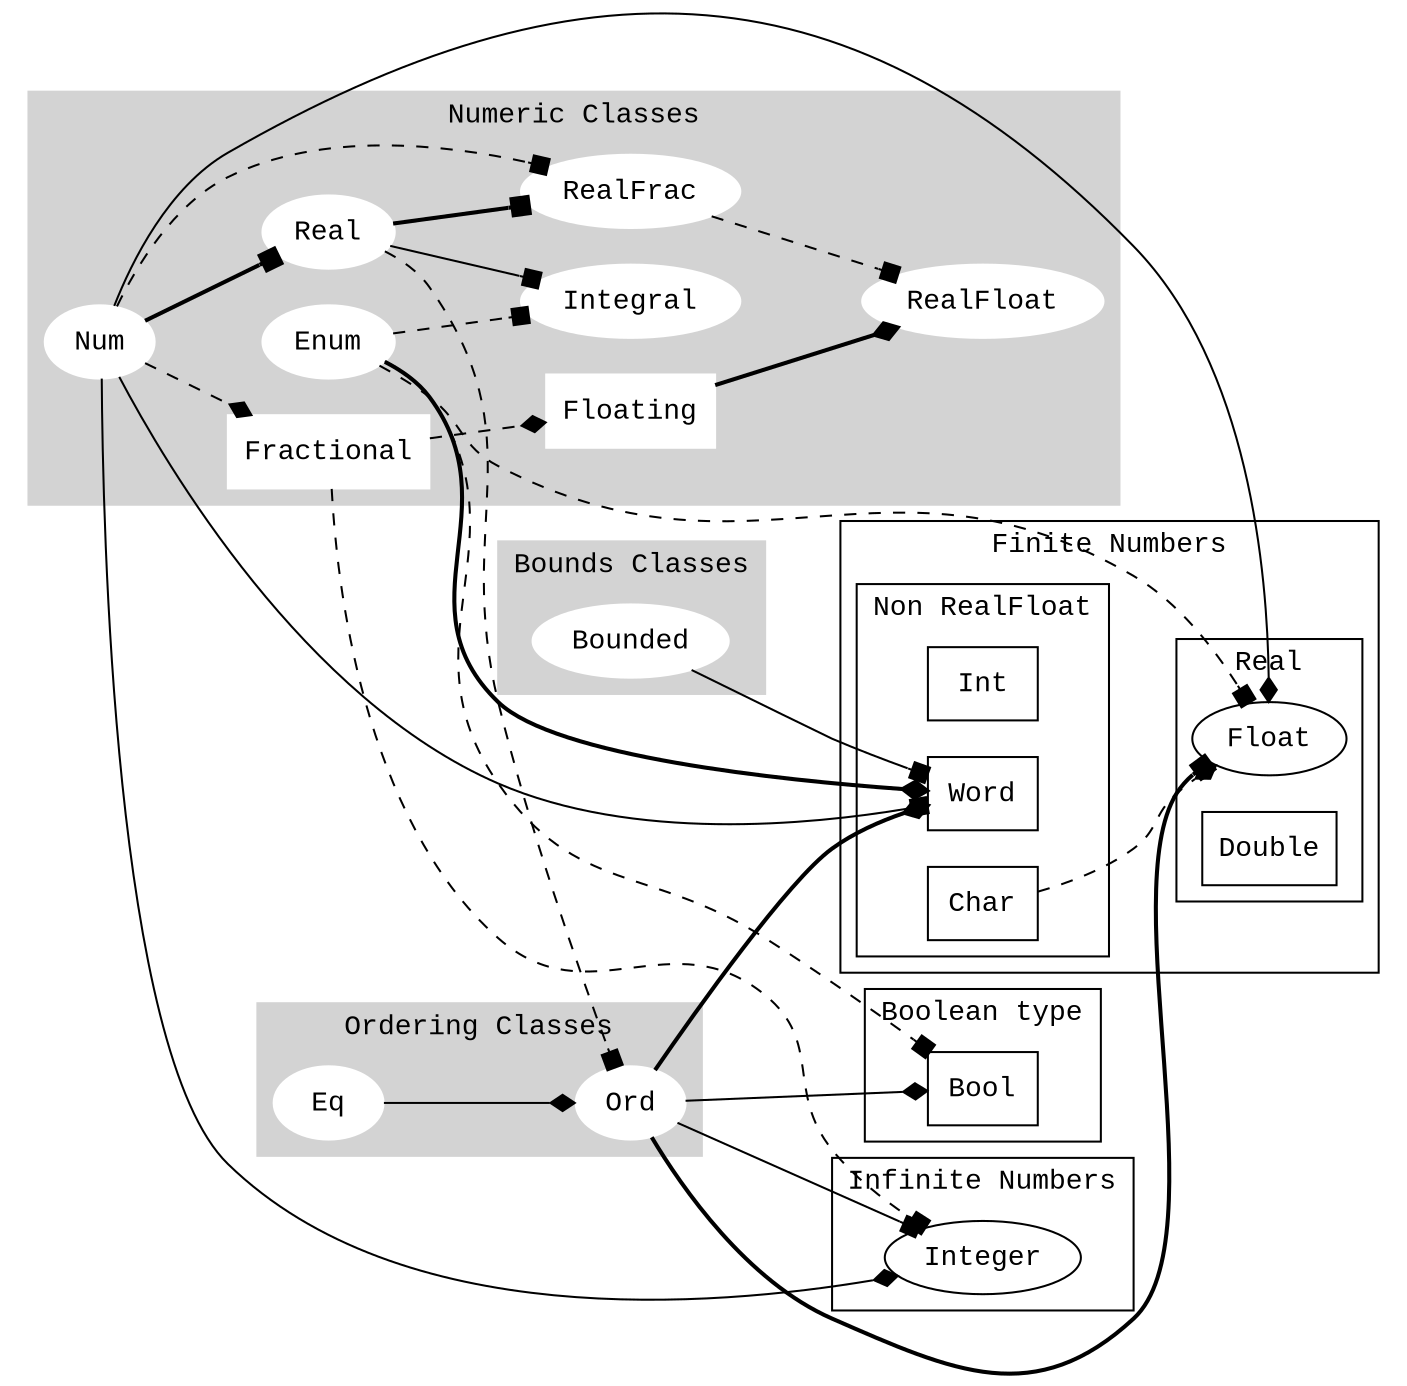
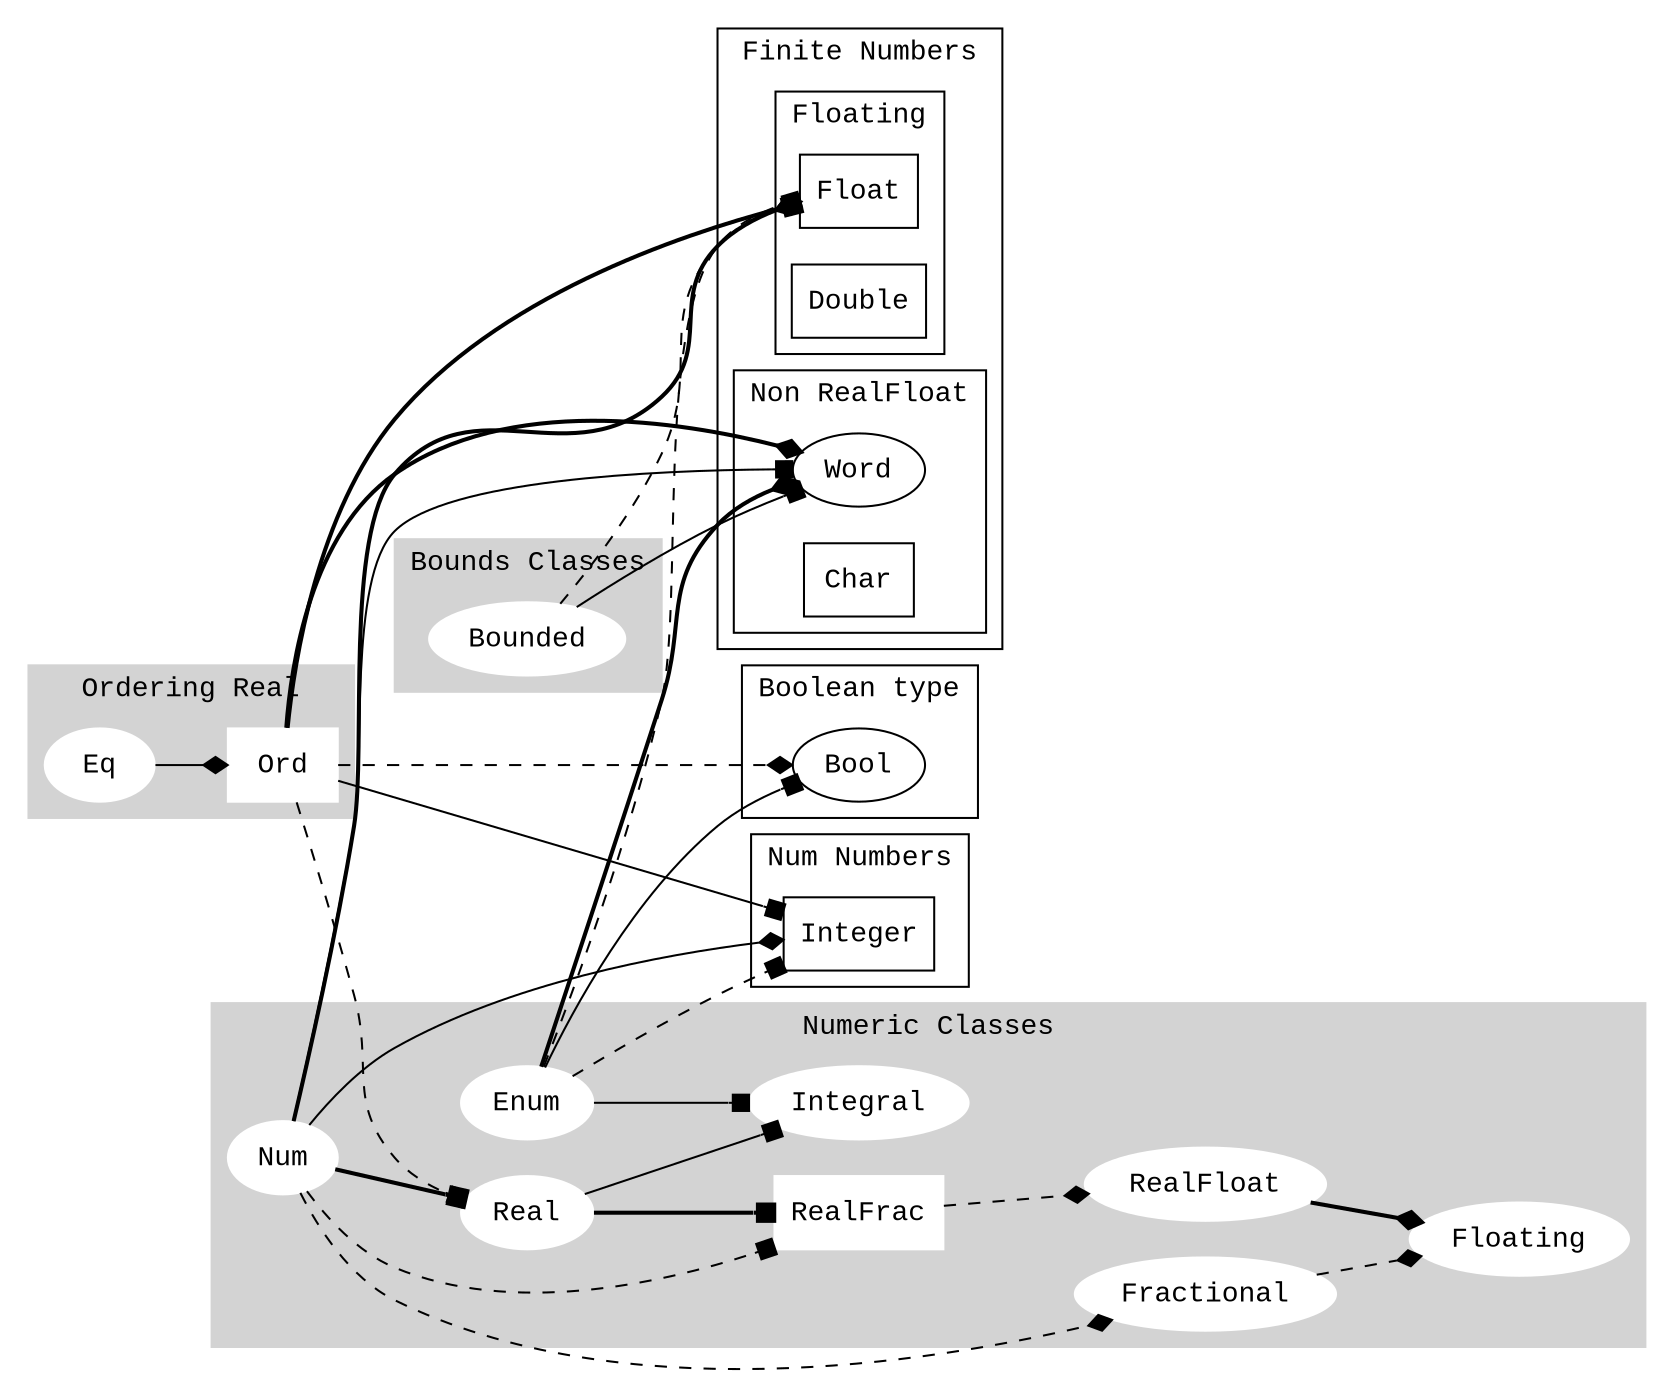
edge "Num" -> "Float": style solid -> bold
node "RealFrac": shape ellipse -> box
edge "RealFrac" -> "RealFloat": arrowhead box -> diamond
edge "Enum" -> "Integral": style dashed -> solid
edge "Floating" -> "RealFloat": reversed
node "Floating": shape box -> ellipse
node "Fractional": shape box -> ellipse
edge "Real" -> "Ord": reversed
cluster "Real": label "Real" -> "Floating"
node "Int": removed
node "Float": shape ellipse -> box
edge "Enum" -> "Bool": style dashed -> solid
node "Word": shape box -> ellipse
edge "Char" -> "Float": now "Bounded" -> "Float"
edge "Fractional" -> "Integer": now "Enum" -> "Integer"
cluster "Ordering Classes": label "Ordering Classes" -> "Ordering Real"
node "Bool": shape box -> ellipse
edge "Ord" -> "Bool": style solid -> dashed
node "Ord": shape ellipse -> box
cluster "Infinite Numbers": label "Infinite Numbers" -> "Num Numbers"
node "Integer": shape ellipse -> box
